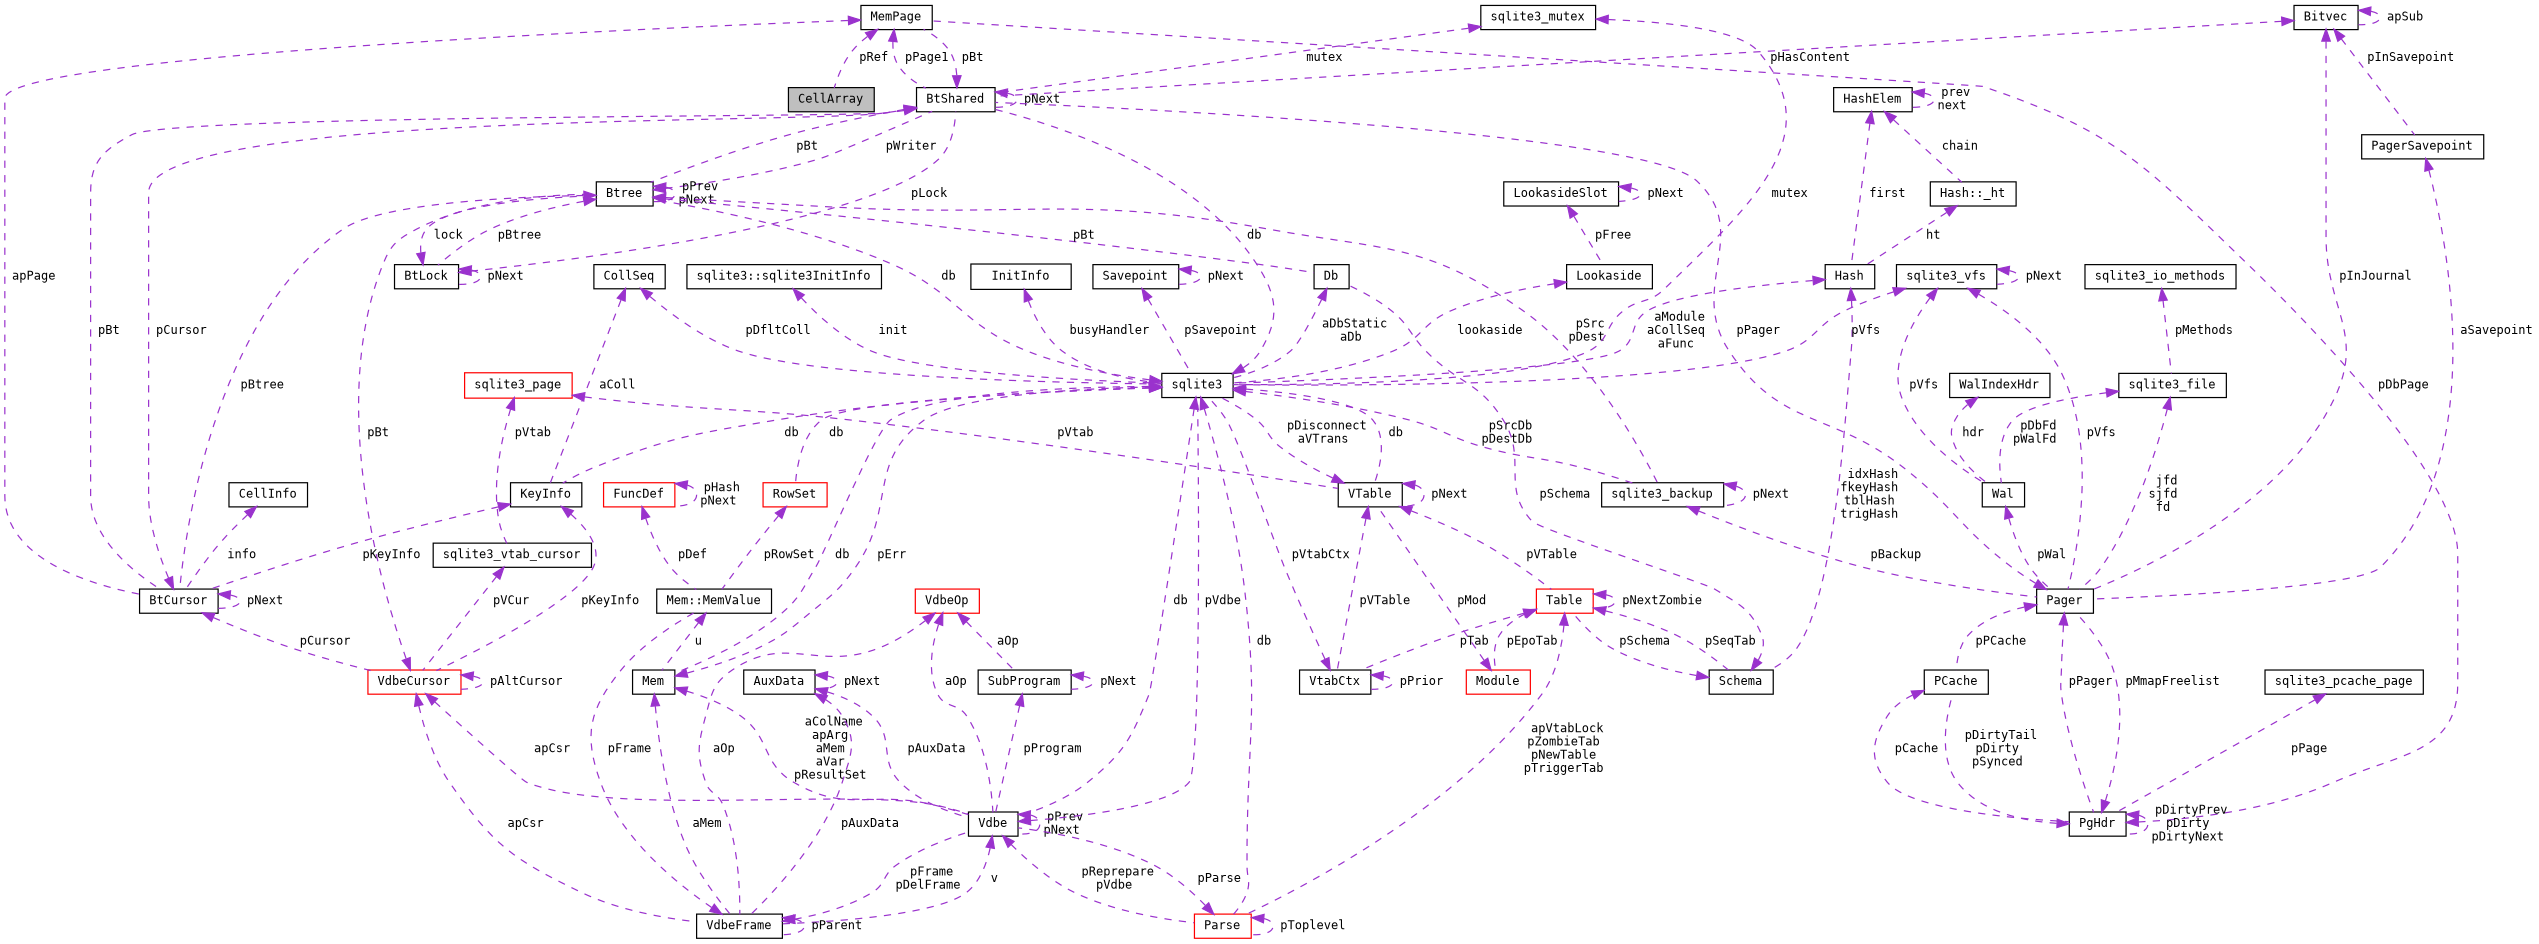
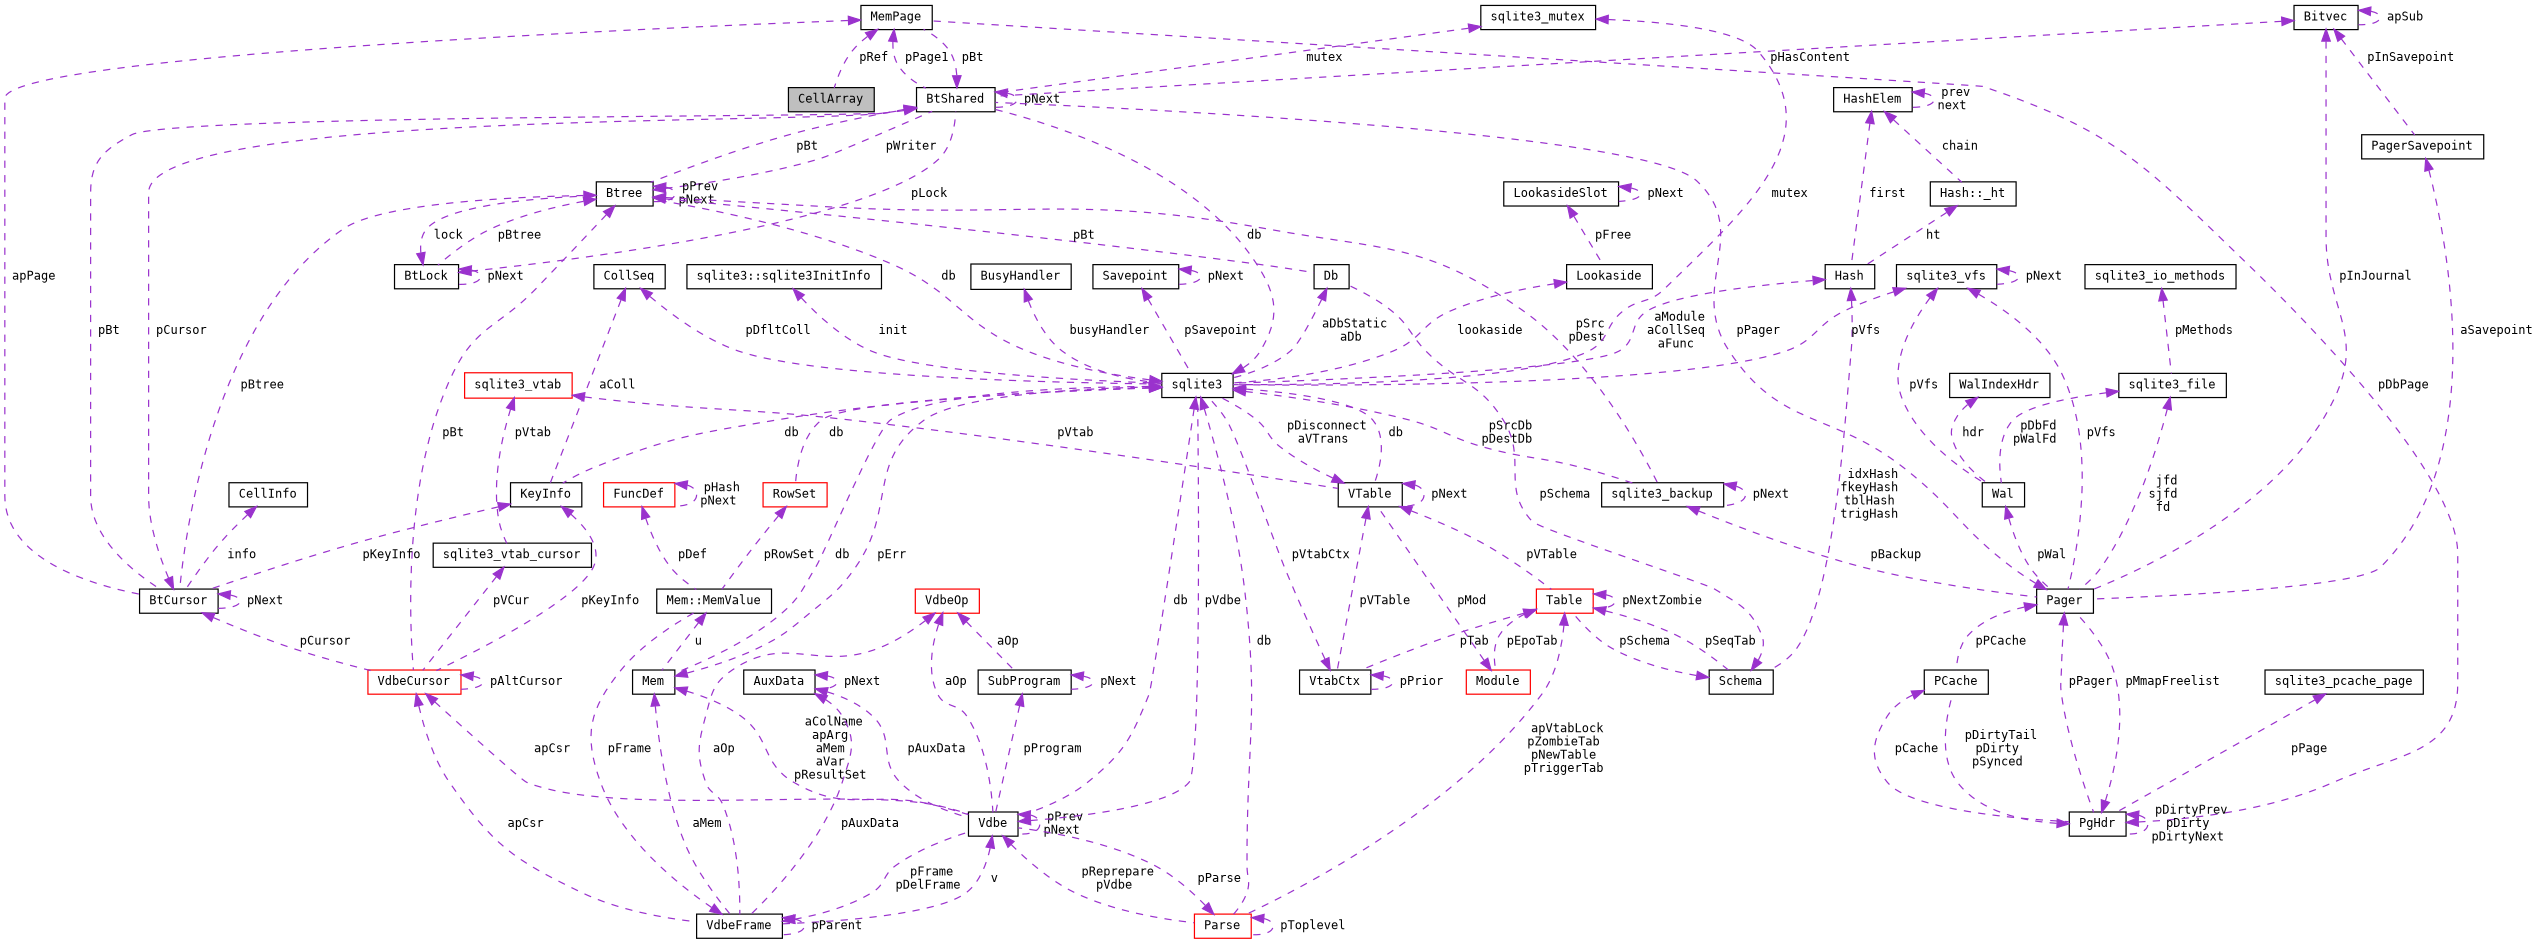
node "InitInfo": label "InitInfo" -> "BusyHandler"
edge "Btree" -> "VdbeCursor": reversed
node "sqlite3_page": label "sqlite3_page" -> "sqlite3_vtab"
